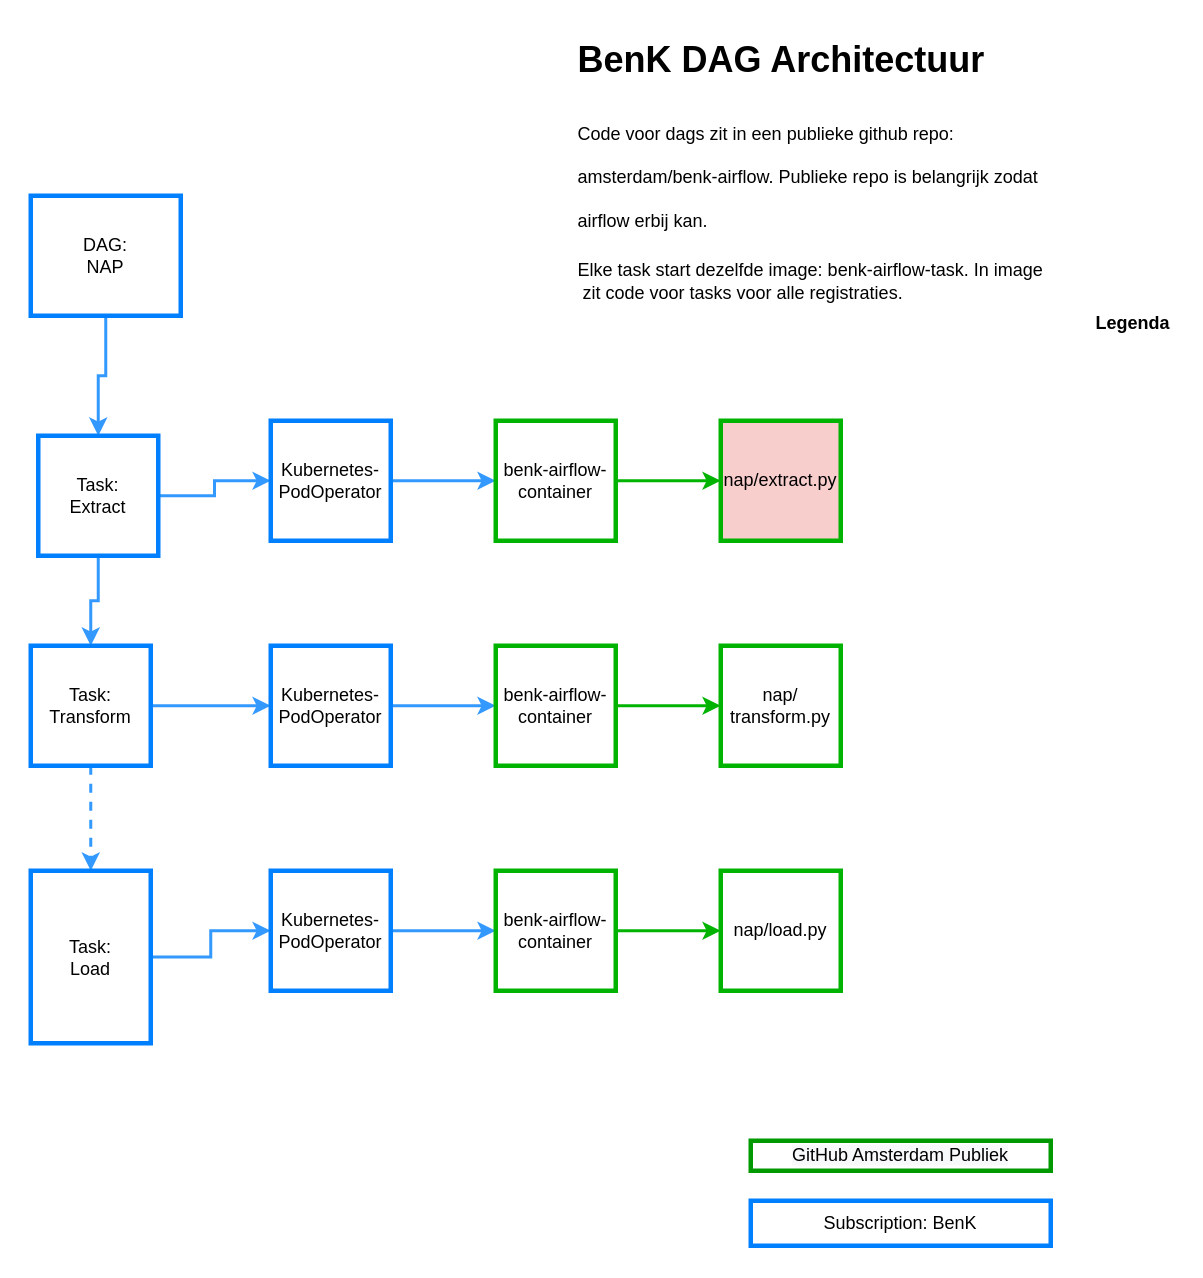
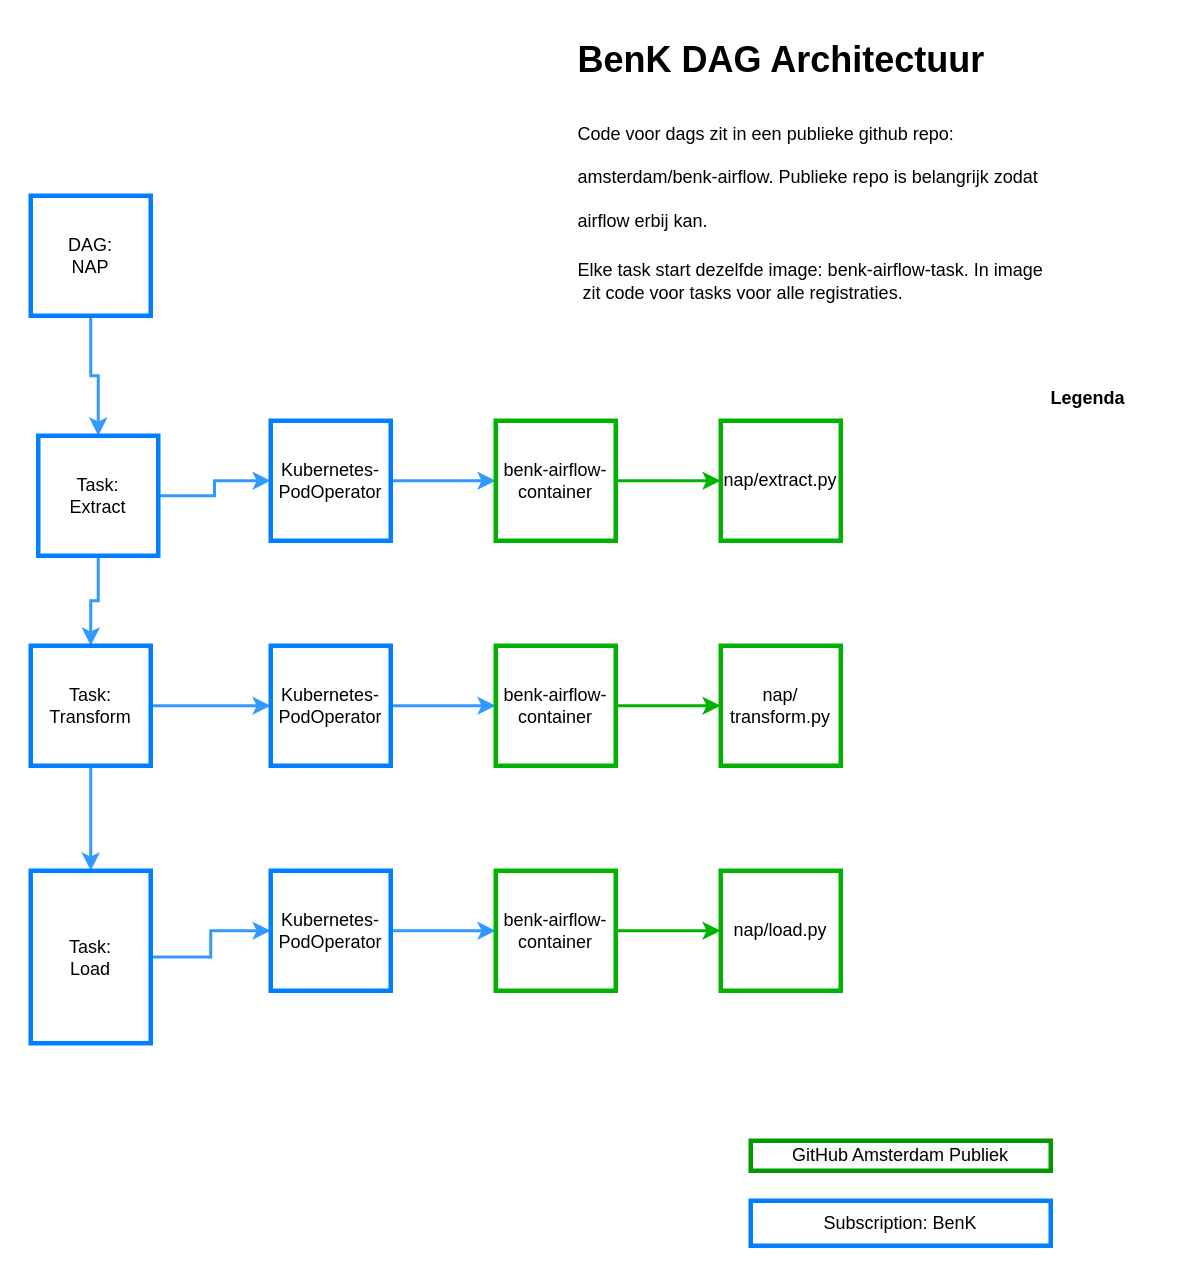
node "DAG: NAP": size 150x120 -> 120x120
node "Legenda": moved (1133, 323) -> (1088, 398)
node "nap/extract.py": fillcolor #f8cecc -> #ffffff
edge "Task: Transform" -> "Task: Load": style dashed -> solid
